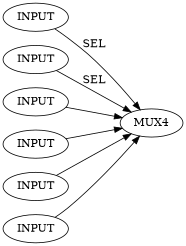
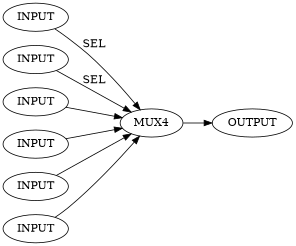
node "OUTPUT": added
